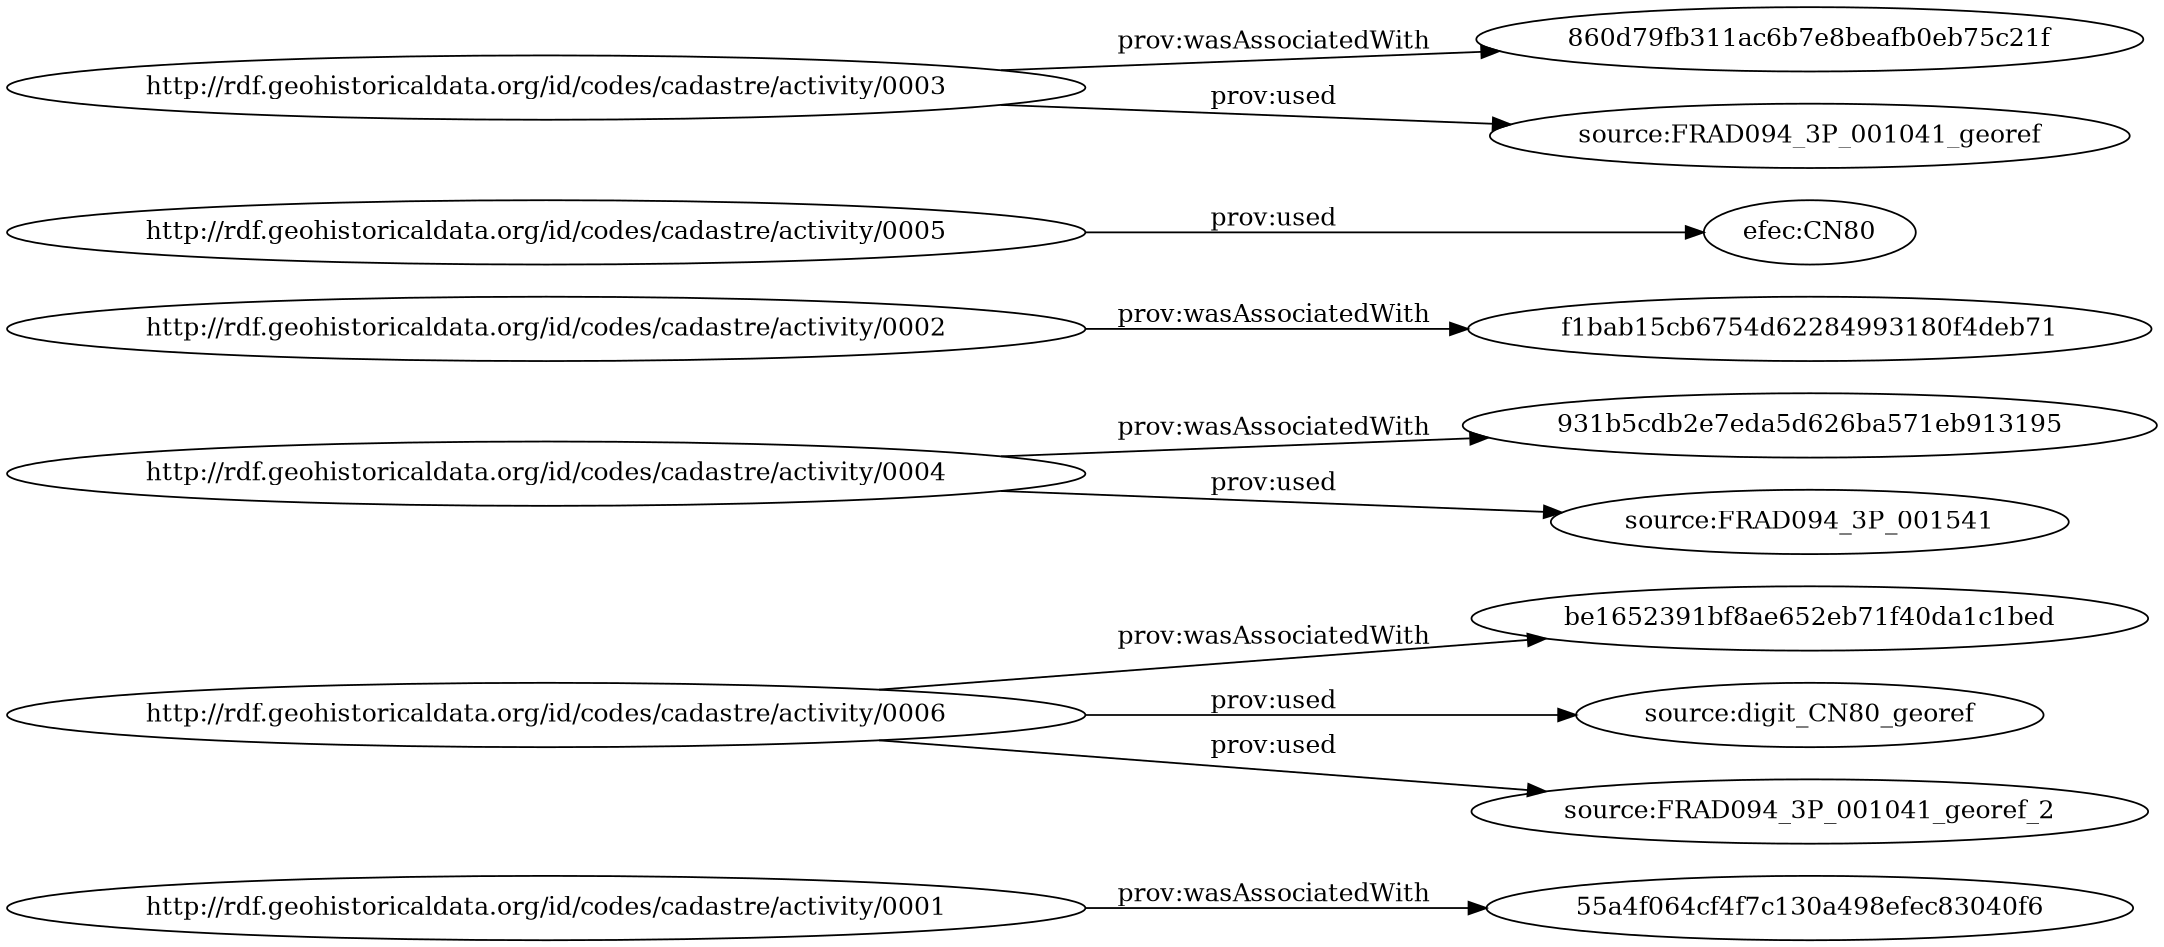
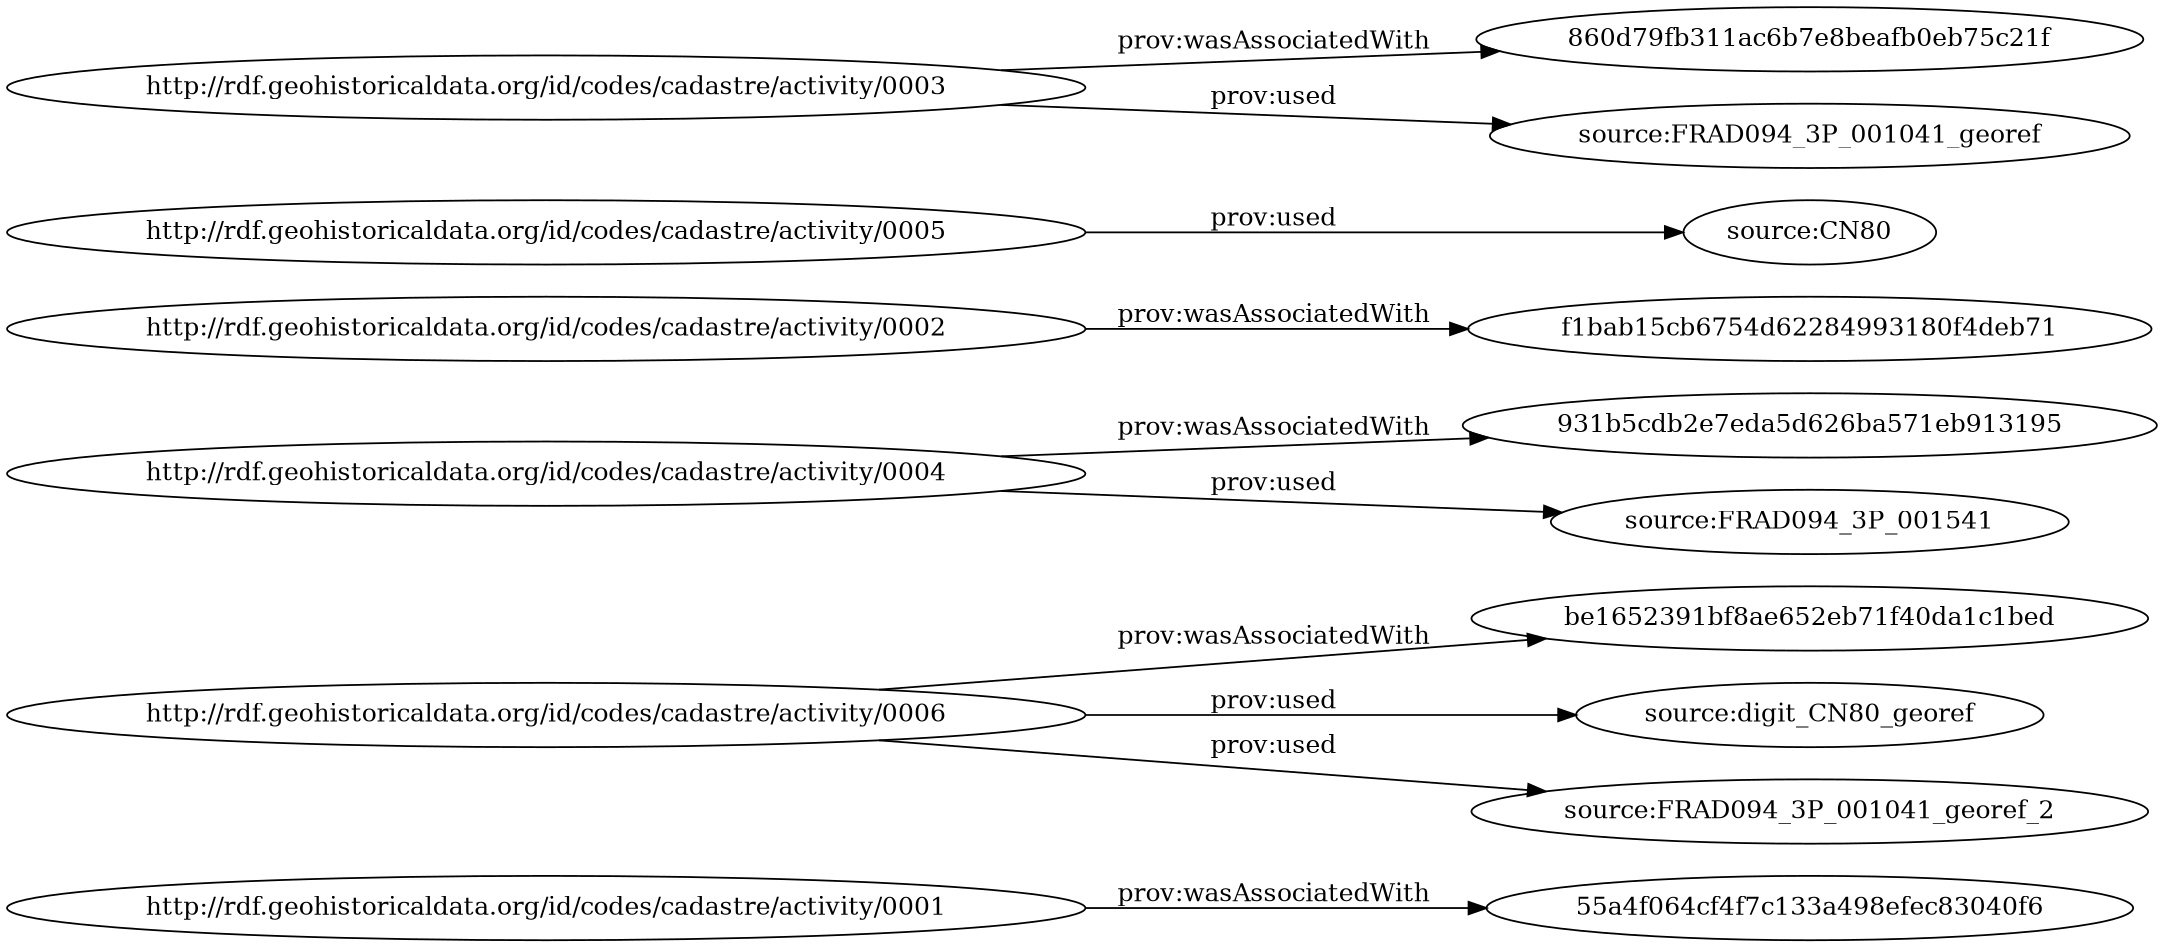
node "efec:CN80": label "efec:CN80" -> "source:CN80"
node "55a4f064cf4f7c130a498efec83040f6": label "55a4f064cf4f7c130a498efec83040f6" -> "55a4f064cf4f7c133a498efec83040f6"
